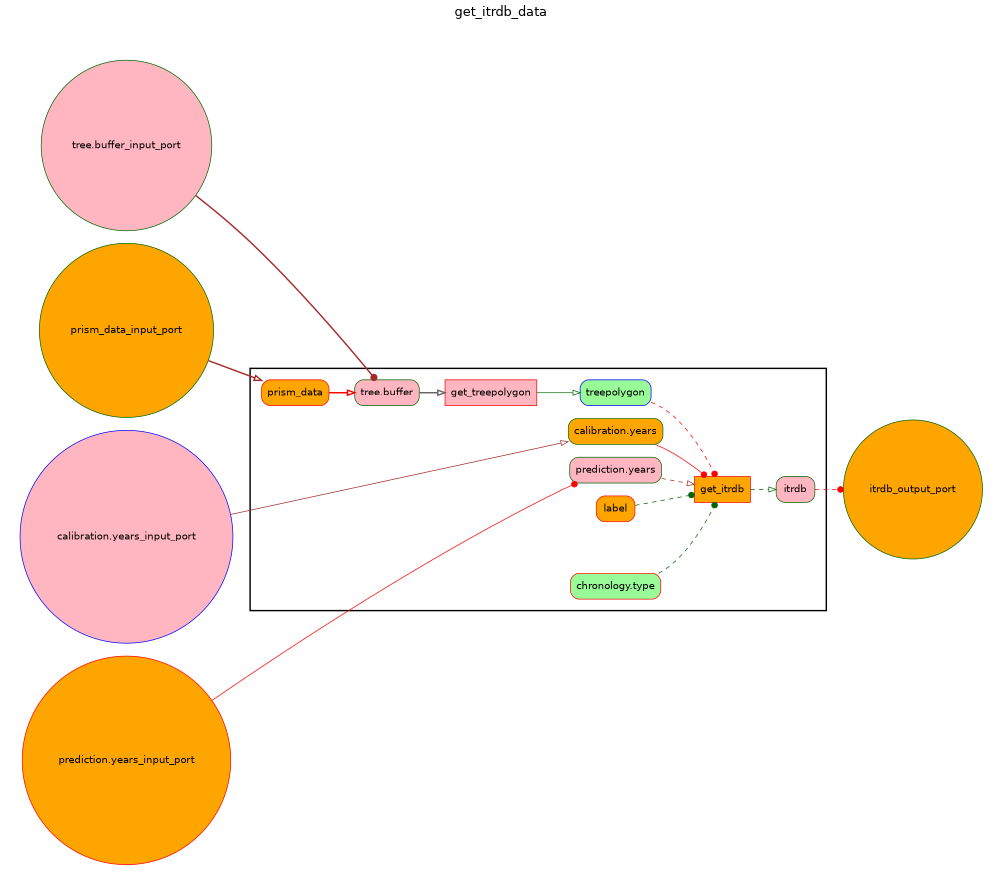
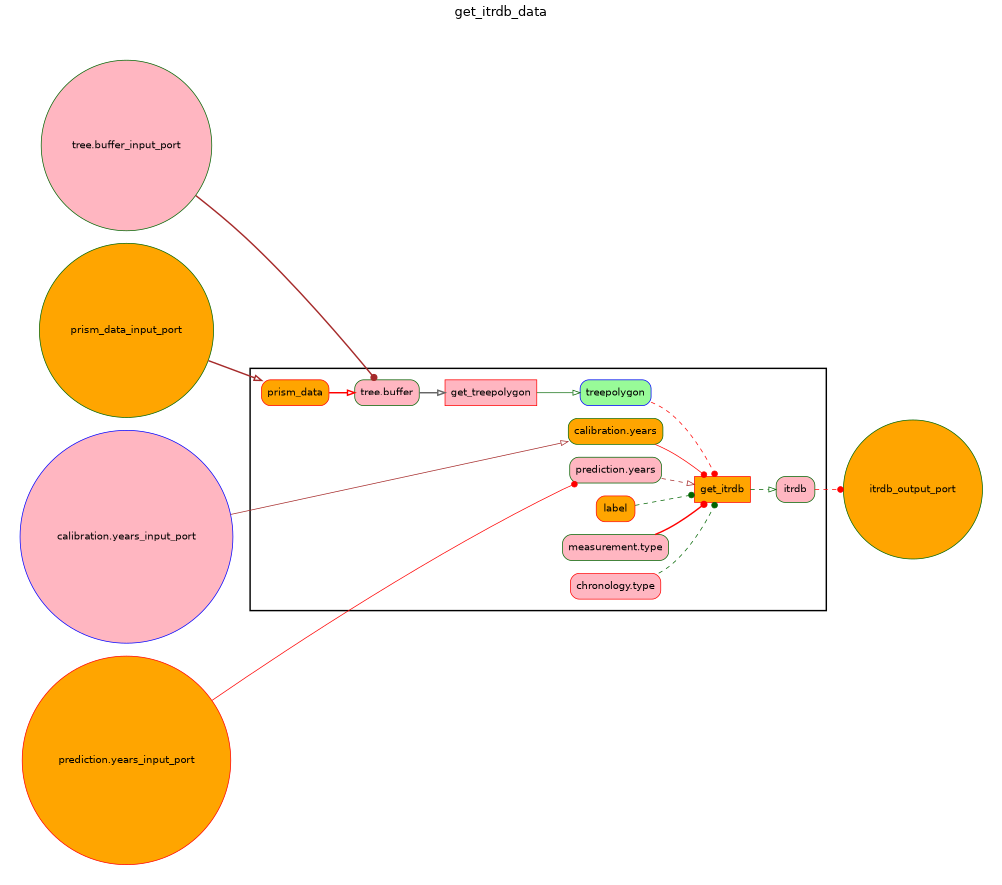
node "measurement.type": added
node "chronology.type": fillcolor palegreen -> lightpink
